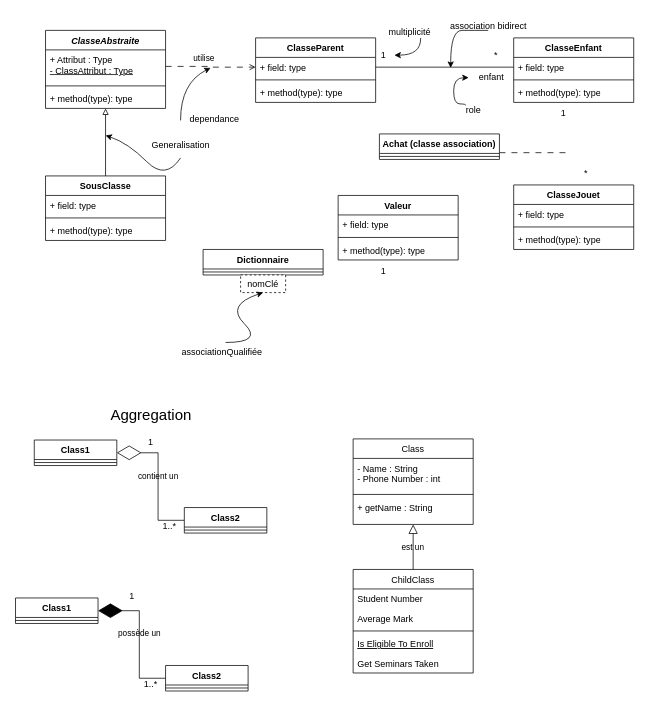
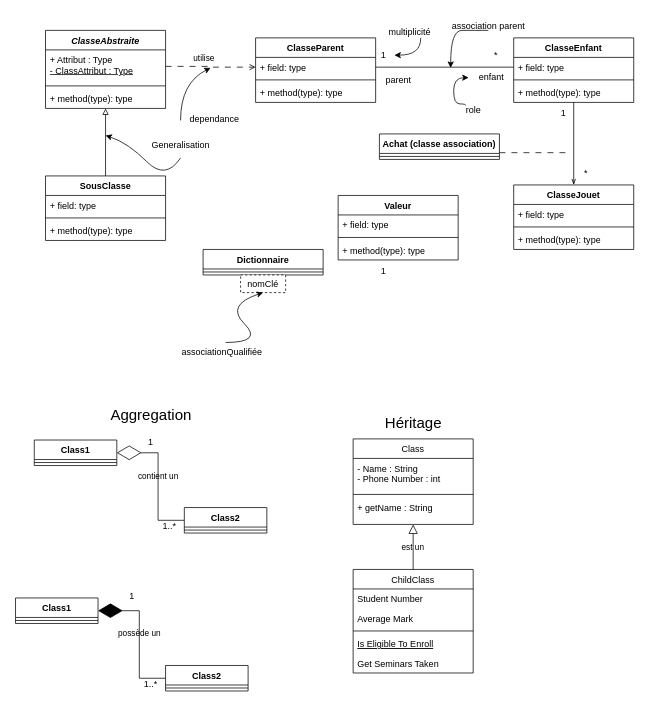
node "association bidirect": label "association bidirect" -> "association parent"
node "parent": added
edge "ClasseEnfant" -> "ClasseJouet": added
node "Héritage": added
